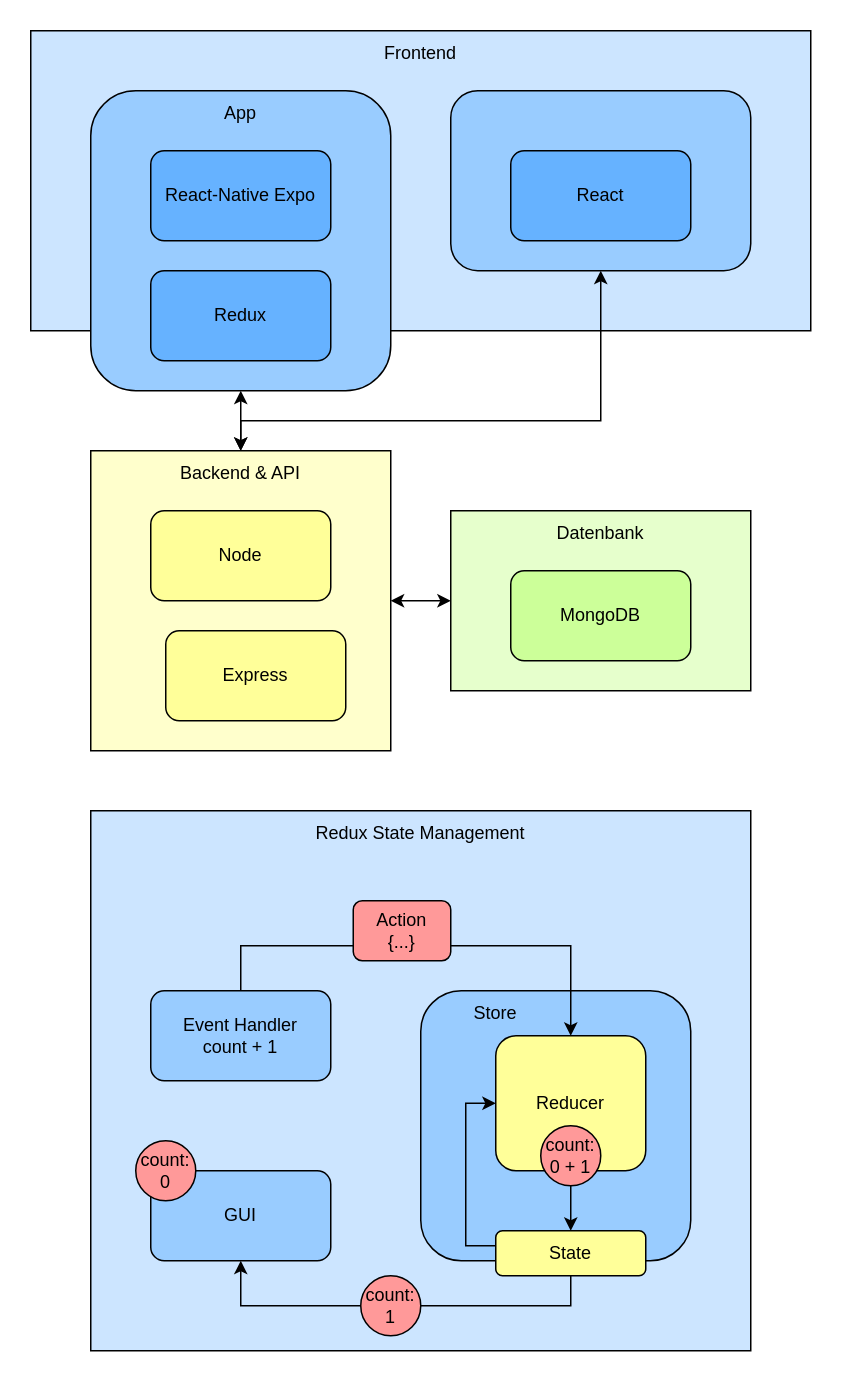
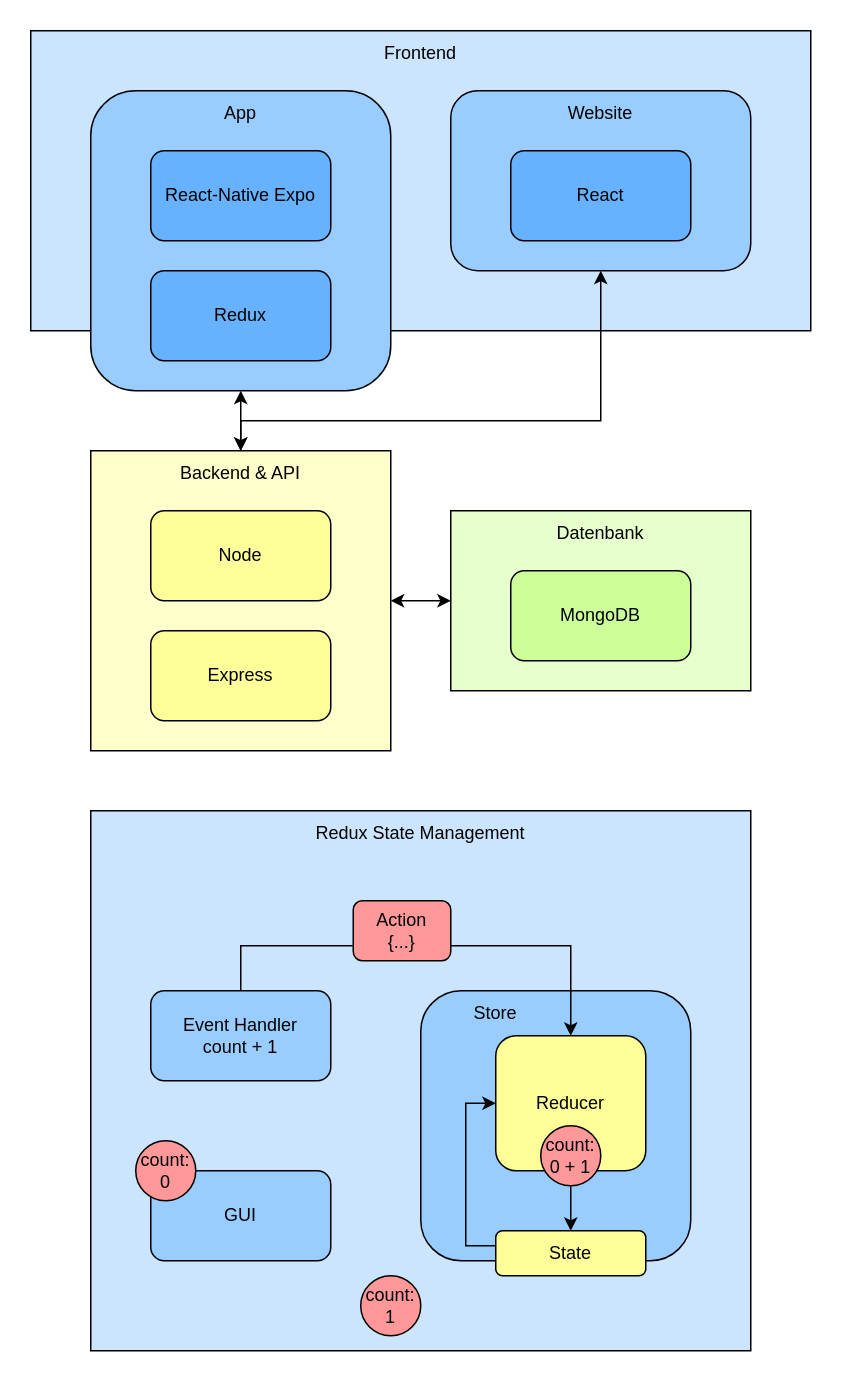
node "Website": added
node "Express": moved (256, 676) -> (241, 676)
edge "State" -> "GUI": removed
